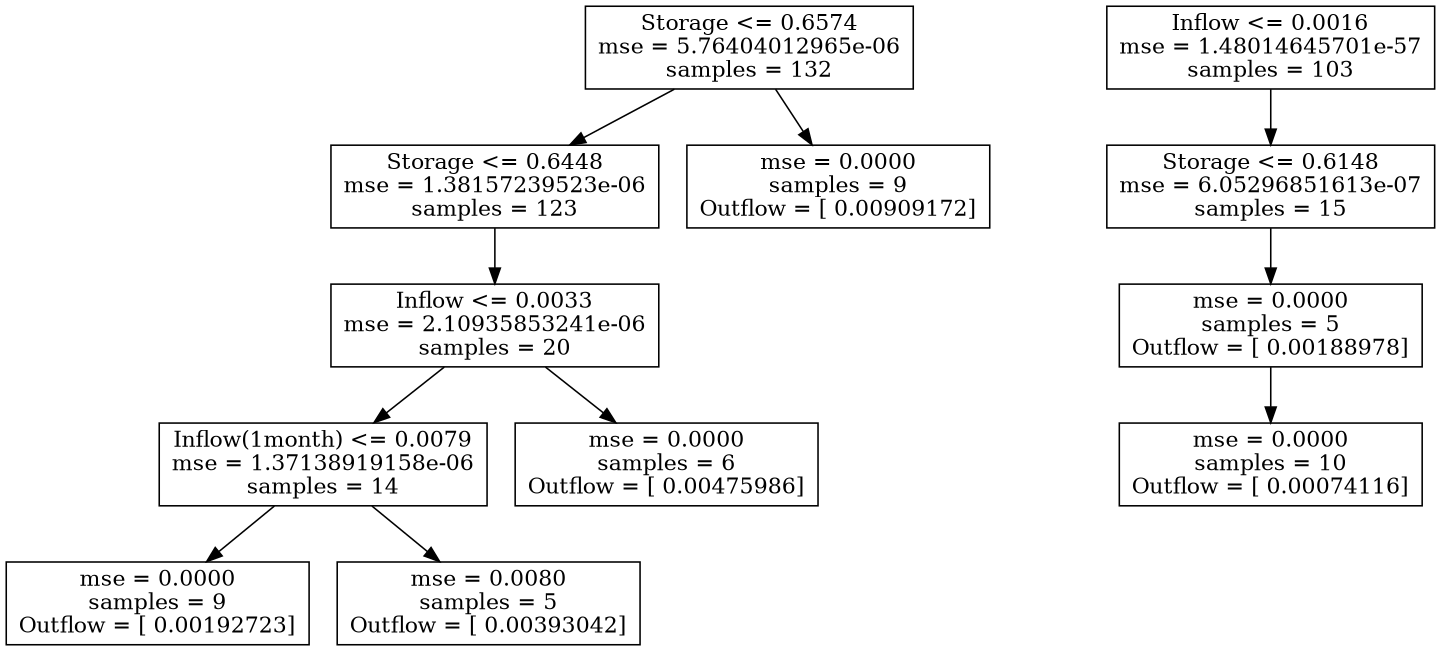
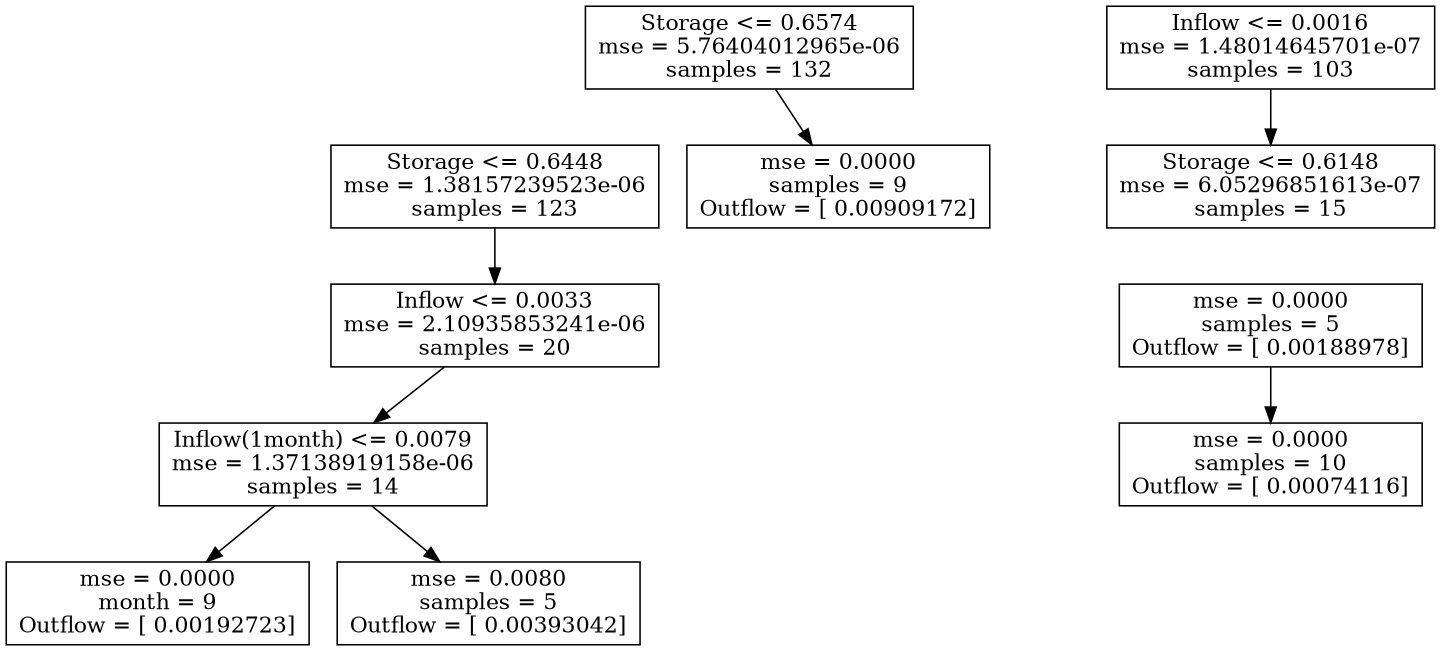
node "Inflow <= 0.0016 mse = 1.48014645701e-57 samples = 103": label "Inflow <= 0.0016 mse = 1.48014645701e-57 samples = 103" -> "Inflow <= 0.0016 mse = 1.48014645701e-07 samples = 103"
edge "Storage <= 0.6574 mse = 5.76404012965e-06 samples = 132" -> "Storage <= 0.6448 mse = 1.38157239523e-06 samples = 123": removed
edge "Storage <= 0.6148 mse = 6.05296851613e-07 samples = 15" -> "mse = 0.0000 samples = 5 Outflow = [ 0.00188978]": removed
node "mse = 0.0000 samples = 6 Outflow = [ 0.00475986]": removed
node "mse = 0.0000 samples = 9 Outflow = [ 0.00192723]": label "mse = 0.0000 samples = 9 Outflow = [ 0.00192723]" -> "mse = 0.0000 month = 9 Outflow = [ 0.00192723]"
